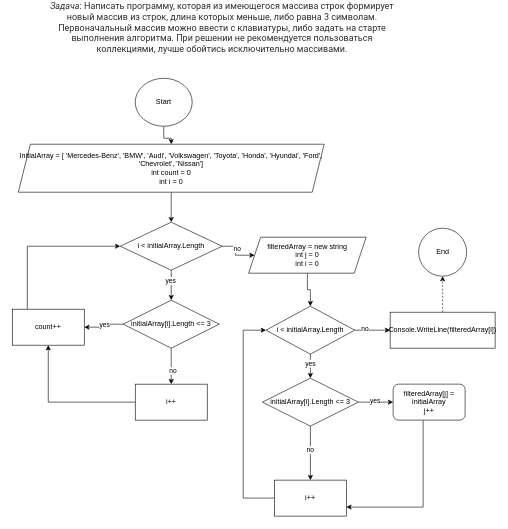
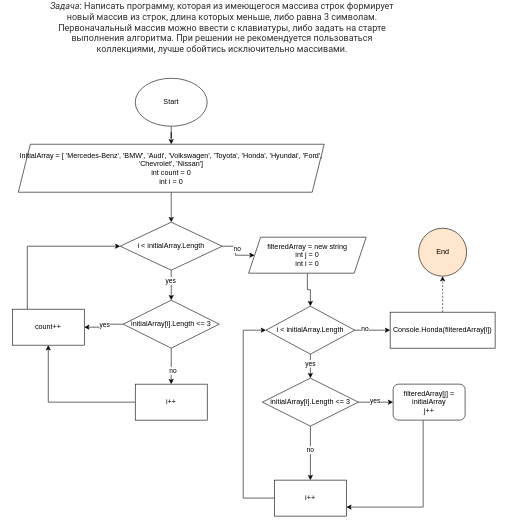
node "Start": size 57x48 -> 72x48
node "End": fillcolor #ffffff -> #ffe6cc
node "Console.WriteLine(filteredArray[i])": label "Console.WriteLine(filteredArray[i])" -> "Console.Honda(filteredArray[i])"
